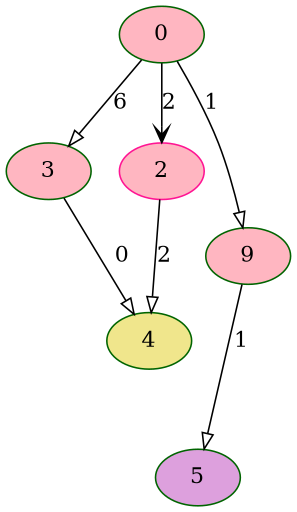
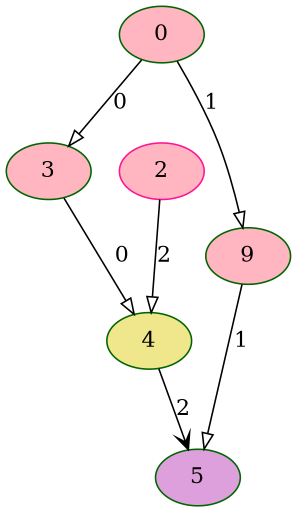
edge "0" -> "2": removed, label "2"
edge "0" -> "3": label "6" -> "0"
edge "4" -> "5": added, label "2"
